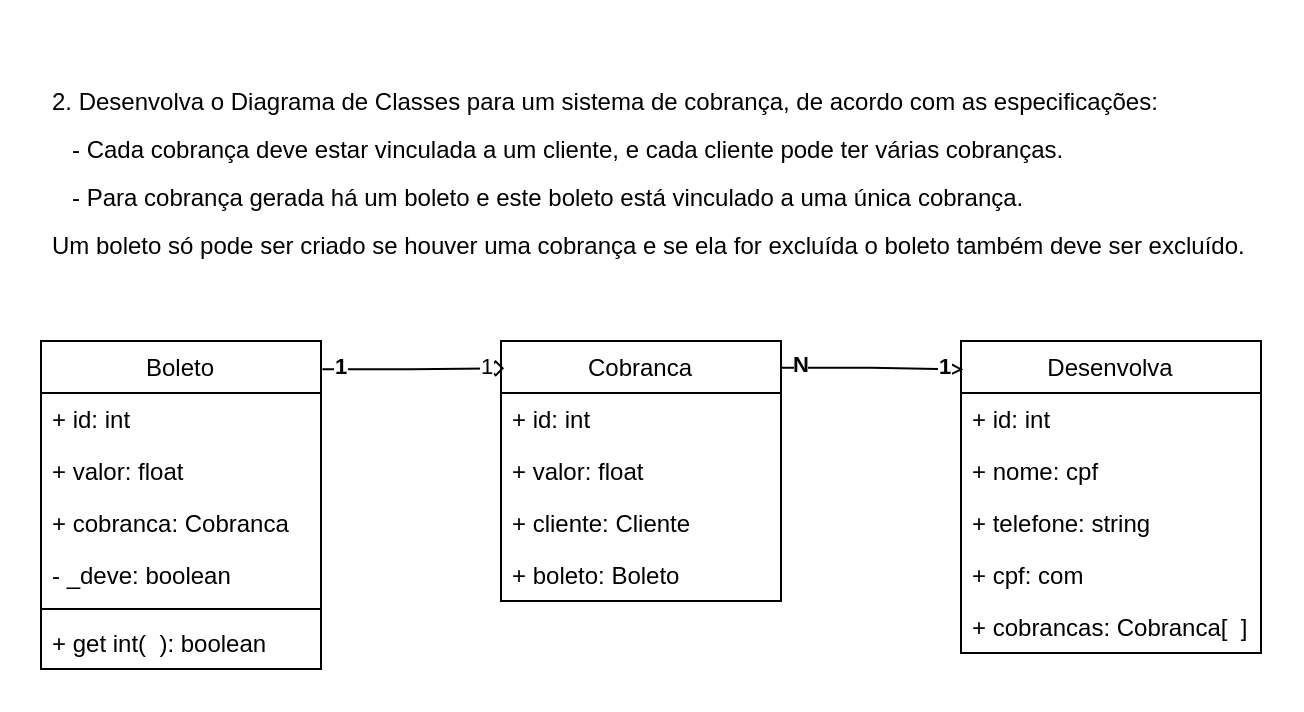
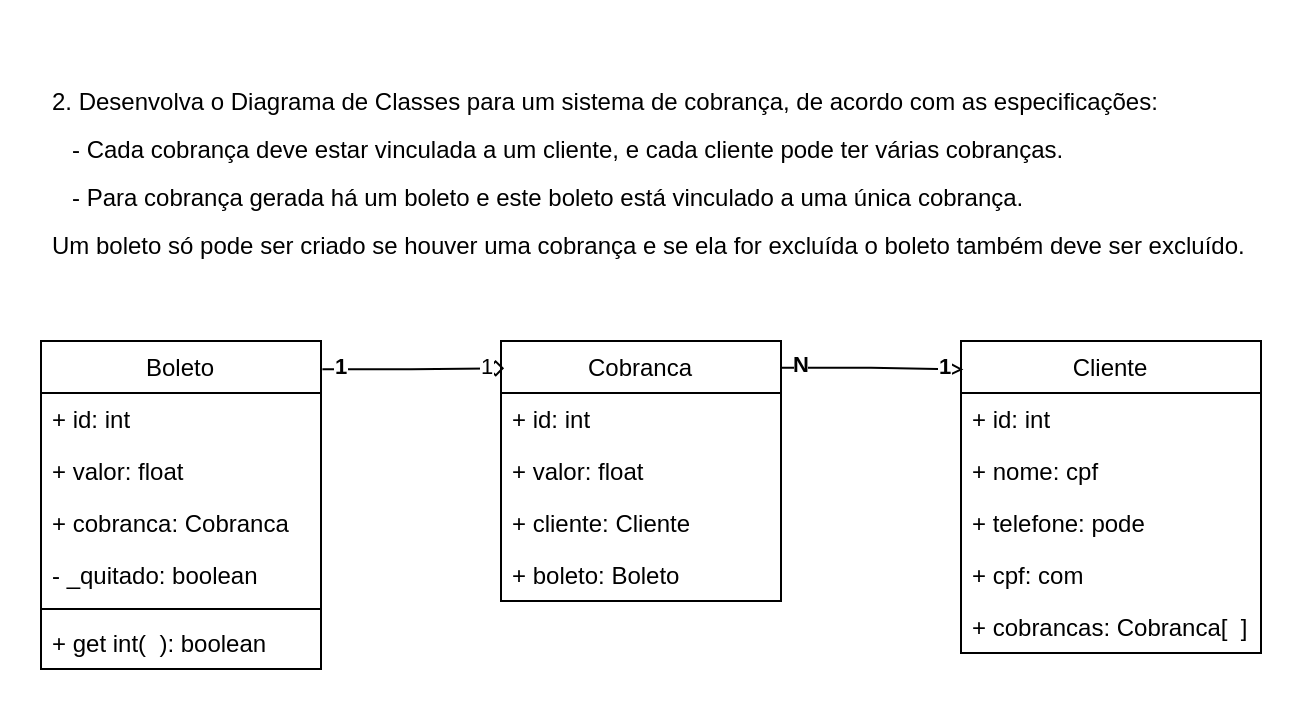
node "Desenvolva": label "Desenvolva" -> "Cliente"
node "+ telefone: string": label "+ telefone: string" -> "+ telefone: pode"
node "- _deve: boolean": label "- _deve: boolean" -> "- _quitado: boolean"
